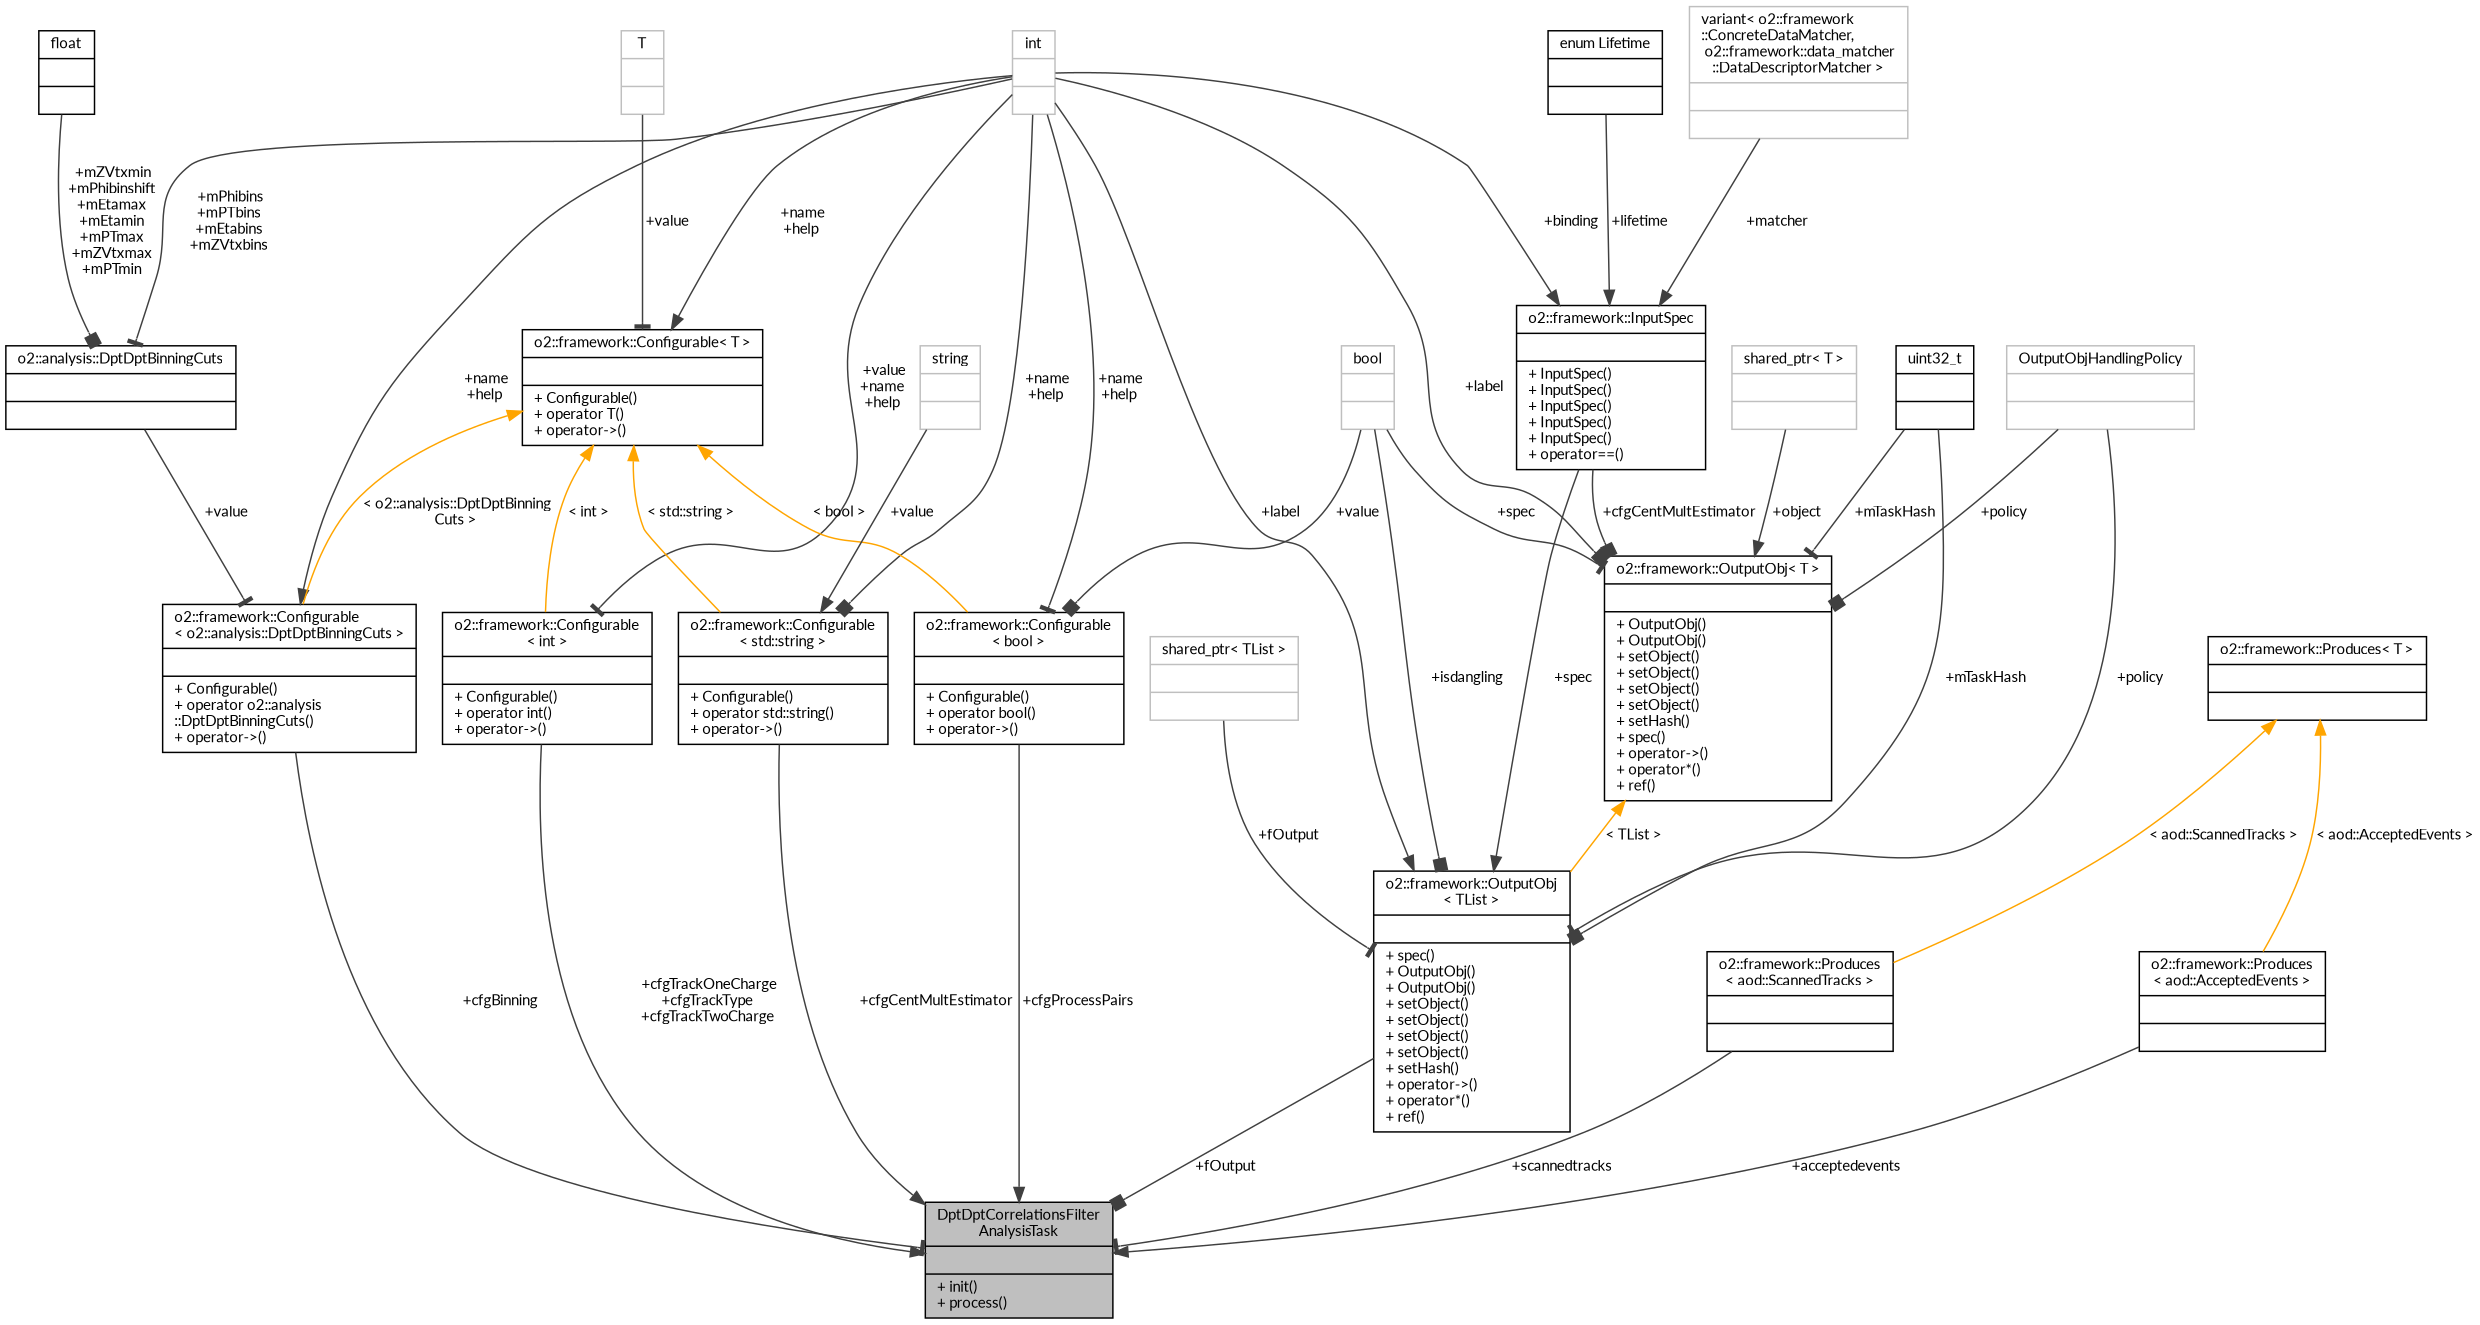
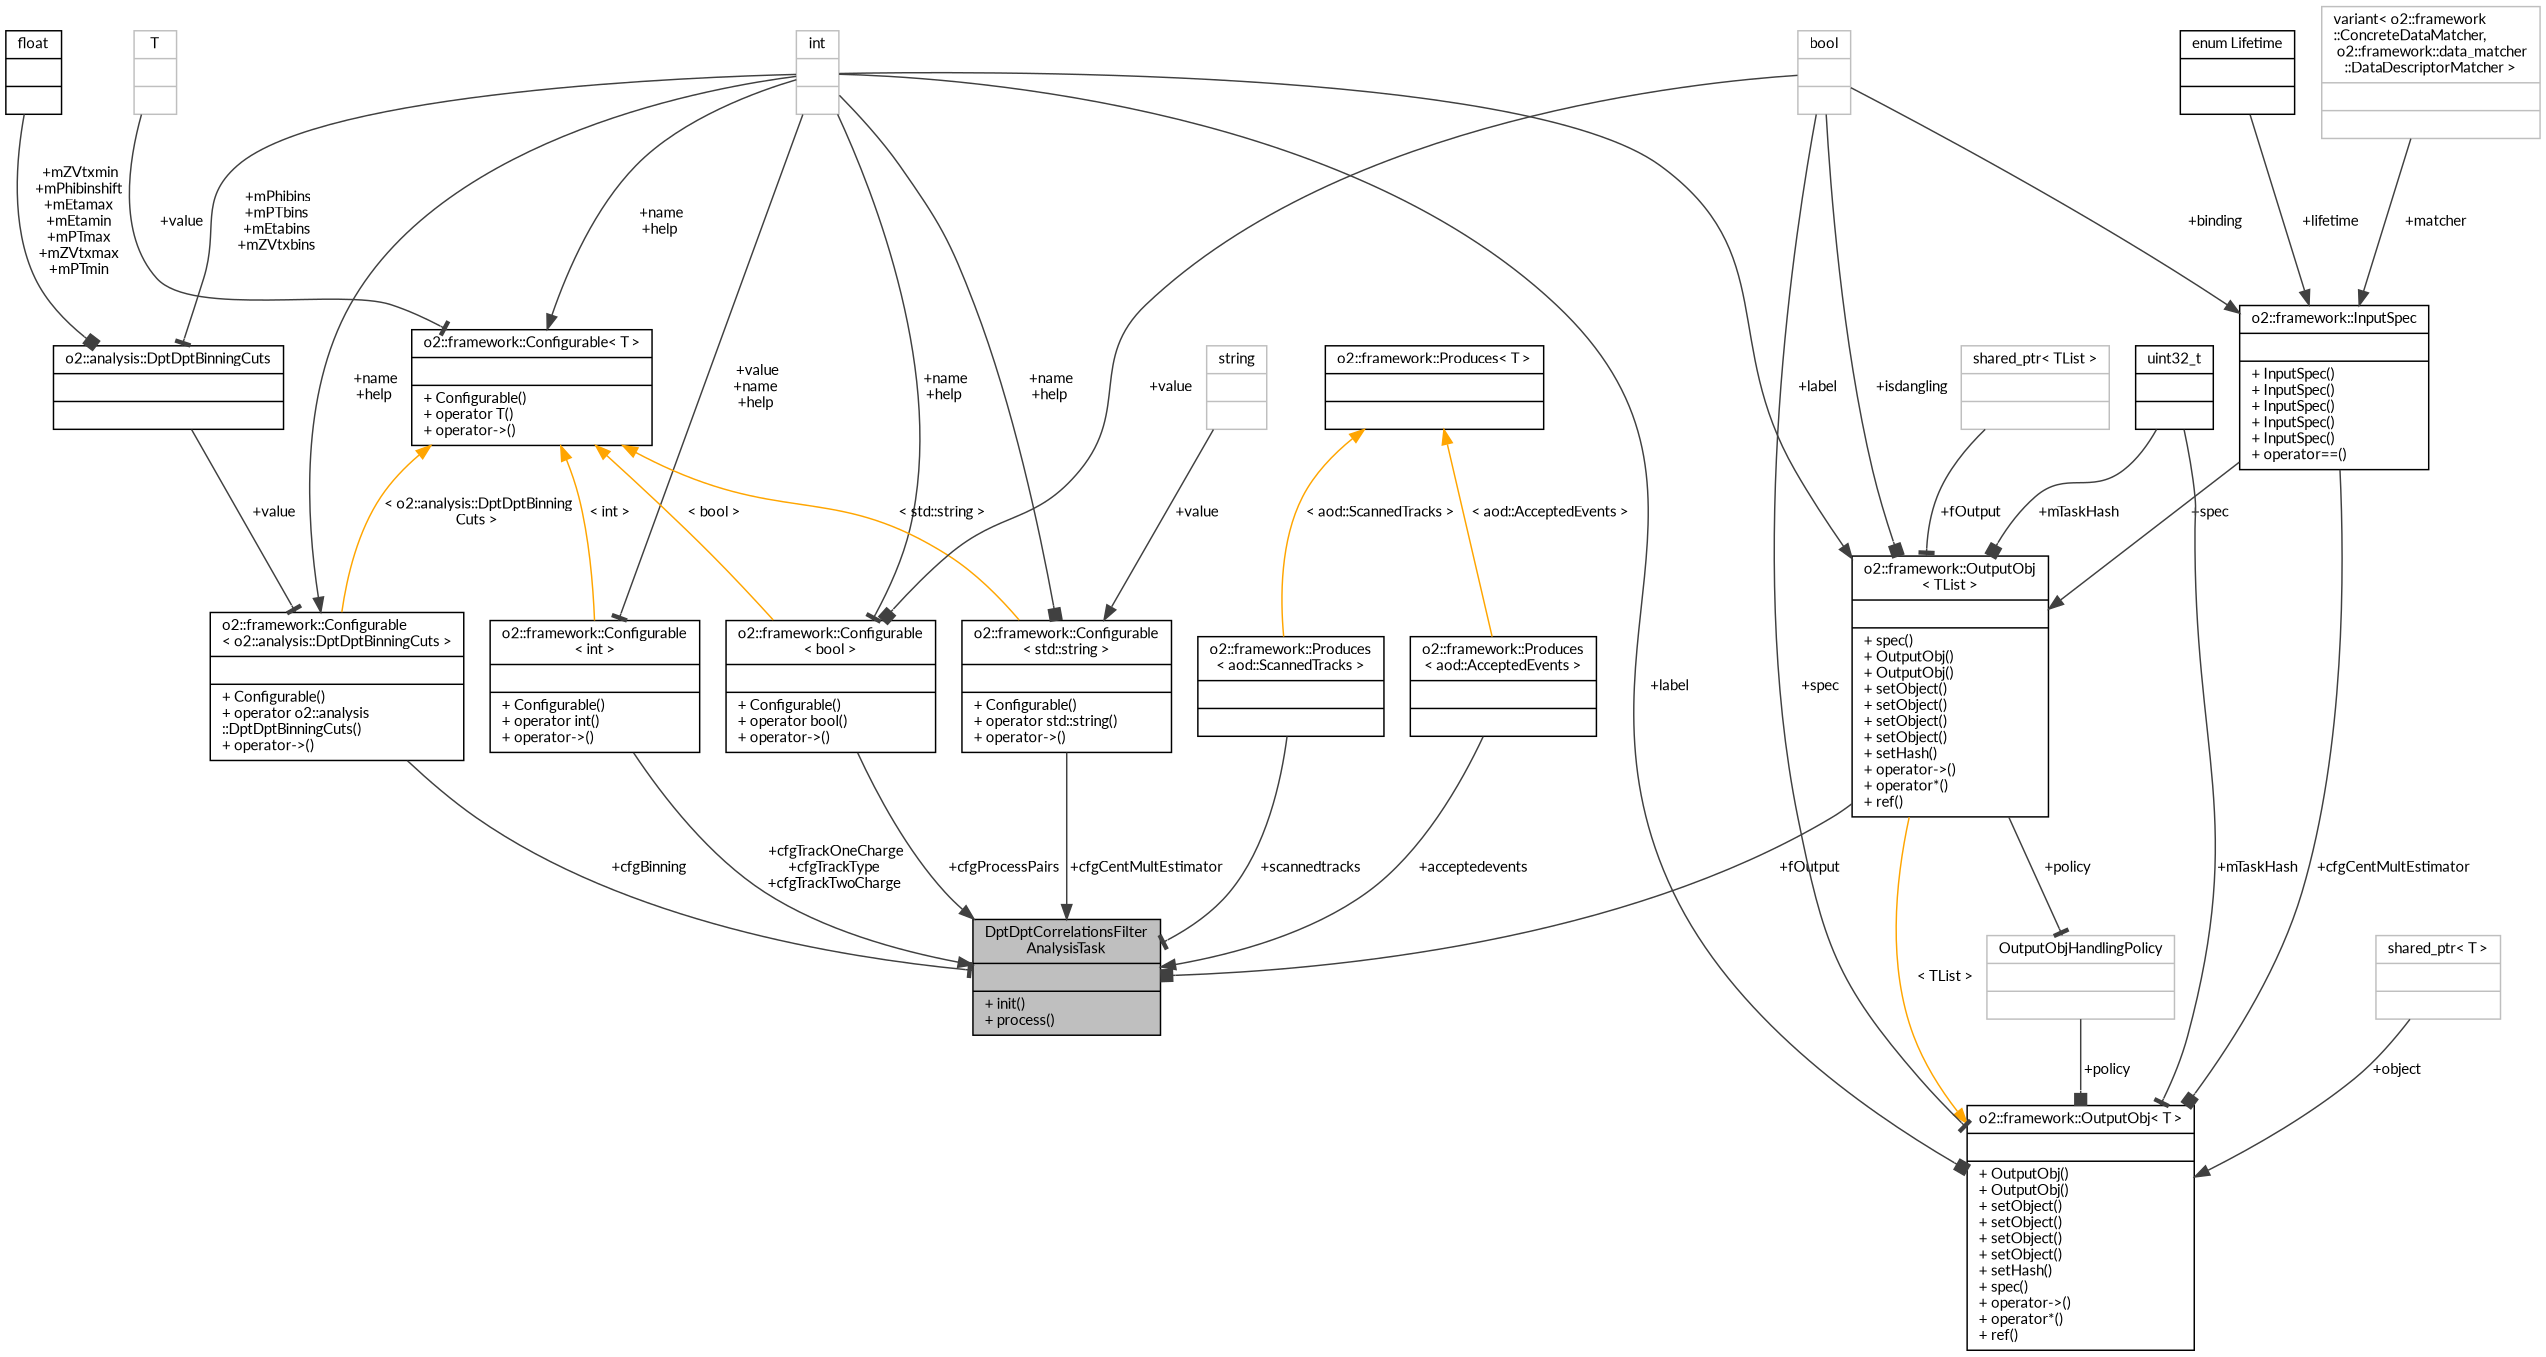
edge "int" -> "o2::framework::InputSpec": now "bool" -> "o2::framework::InputSpec"
edge "OutputObjHandlingPolicy" -> "o2::framework::OutputObj": reversed
